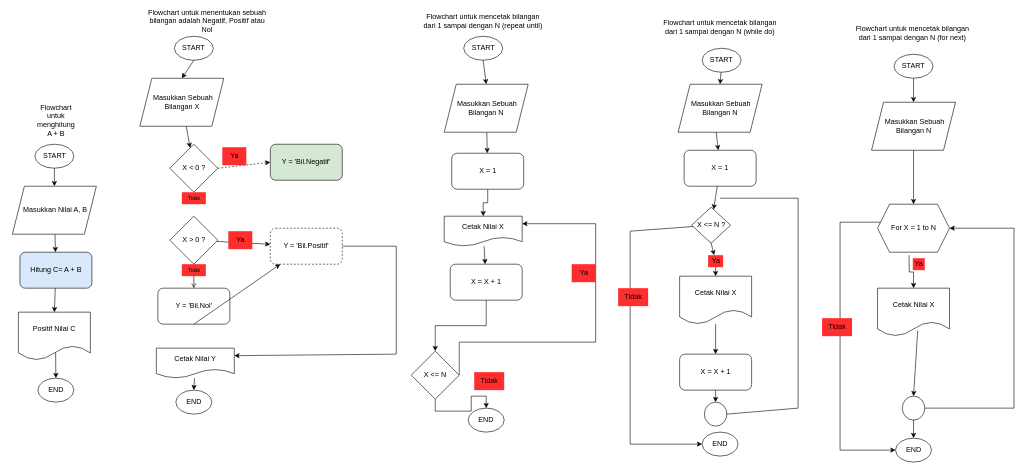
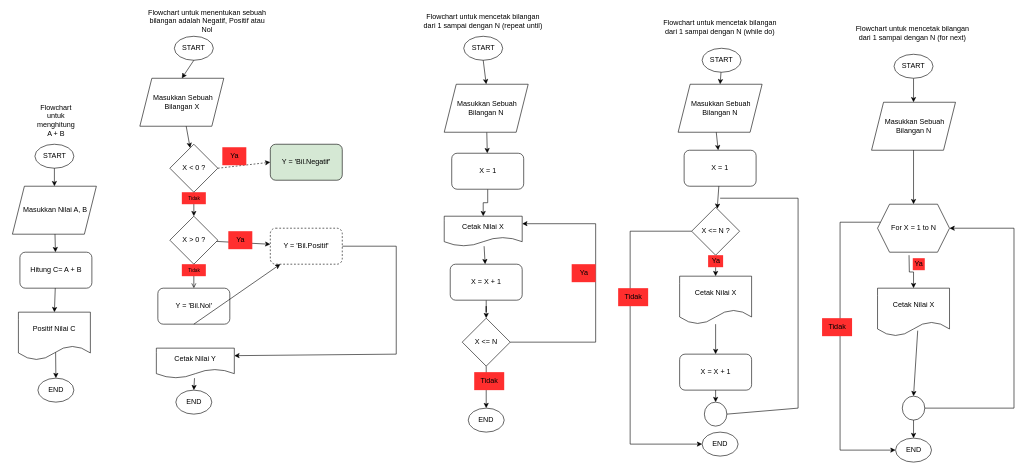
edge "X < 0 ?" -> "X > 0 ?": added
node "X <= N ?": size 39x36 -> 48x48
node "Hitung C= A + B": fillcolor #dae8fc -> #ffffff
node "X <= N": moved (435, 375) -> (486, 342)
